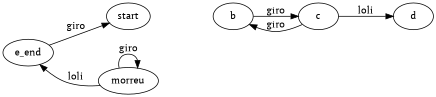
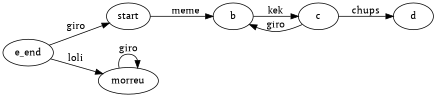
edge "b" -> "c": label "giro" -> "kek"
edge "c" -> "d": label "loli" -> "chups"
edge "start" -> "b": added, label "meme"
edge "morreu" -> "e_end": reversed
